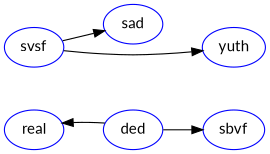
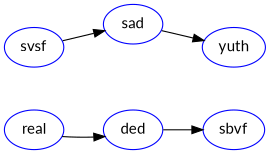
edge "svsf" -> "yuth": now "sad" -> "yuth"
edge "ded" -> "real": reversed
